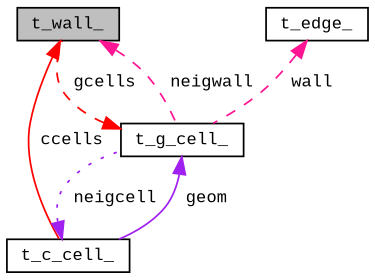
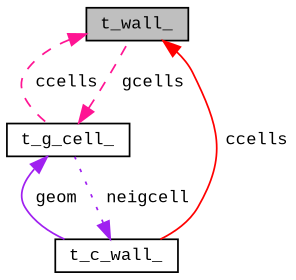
node "t_edge_": removed
edge "t_g_cell_" -> "t_wall_": label " neigwall" -> " ccells"
edge "t_wall_" -> "t_g_cell_": color red -> deeppink
node "t_c_cell_": label "t_c_cell_" -> "t_c_wall_"
